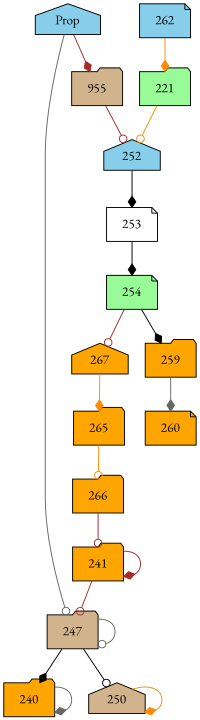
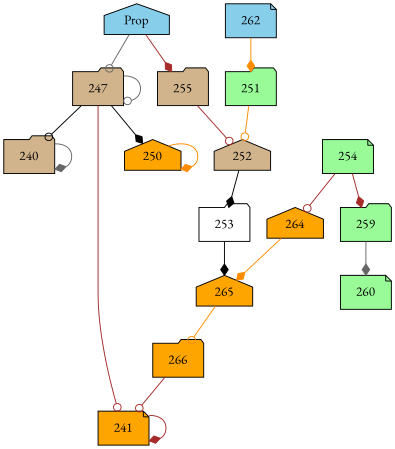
node "955": label "955" -> "255"
node "221": label "221" -> "251"
node "252": fillcolor skyblue -> tan
node "253": shape note -> folder
edge "253" -> "254": now "253" -> "265"
edge "254" -> "259": color black -> brown
node "267": label "267" -> "264"
node "259": fillcolor orange -> palegreen
node "265": shape folder -> house
node "260": fillcolor orange -> palegreen
node "241": shape folder -> note
edge "241" -> "247": reversed
edge "247" -> "240": arrowhead diamond -> odot
edge "247" -> "250": arrowhead odot -> diamond
node "240": fillcolor orange -> tan
node "250": fillcolor tan -> orange
